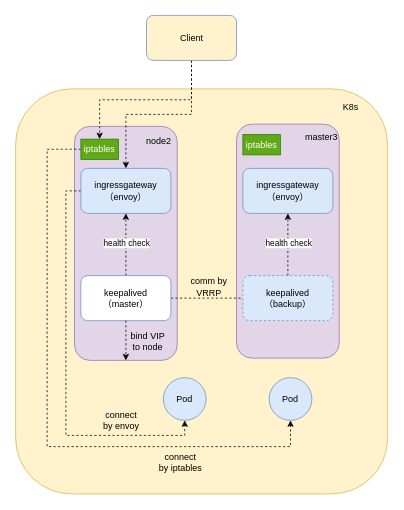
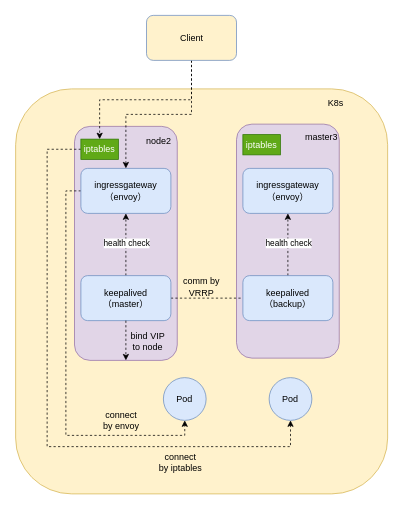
node "K8s": moved (351, 107) -> (336, 103)
node "comm by VRRP": moved (209, 287) -> (201, 287)
node "keepalived （master）": fillcolor #ffffff -> #dae8fc
node "keepalived （backup）": style dashed -> solid
